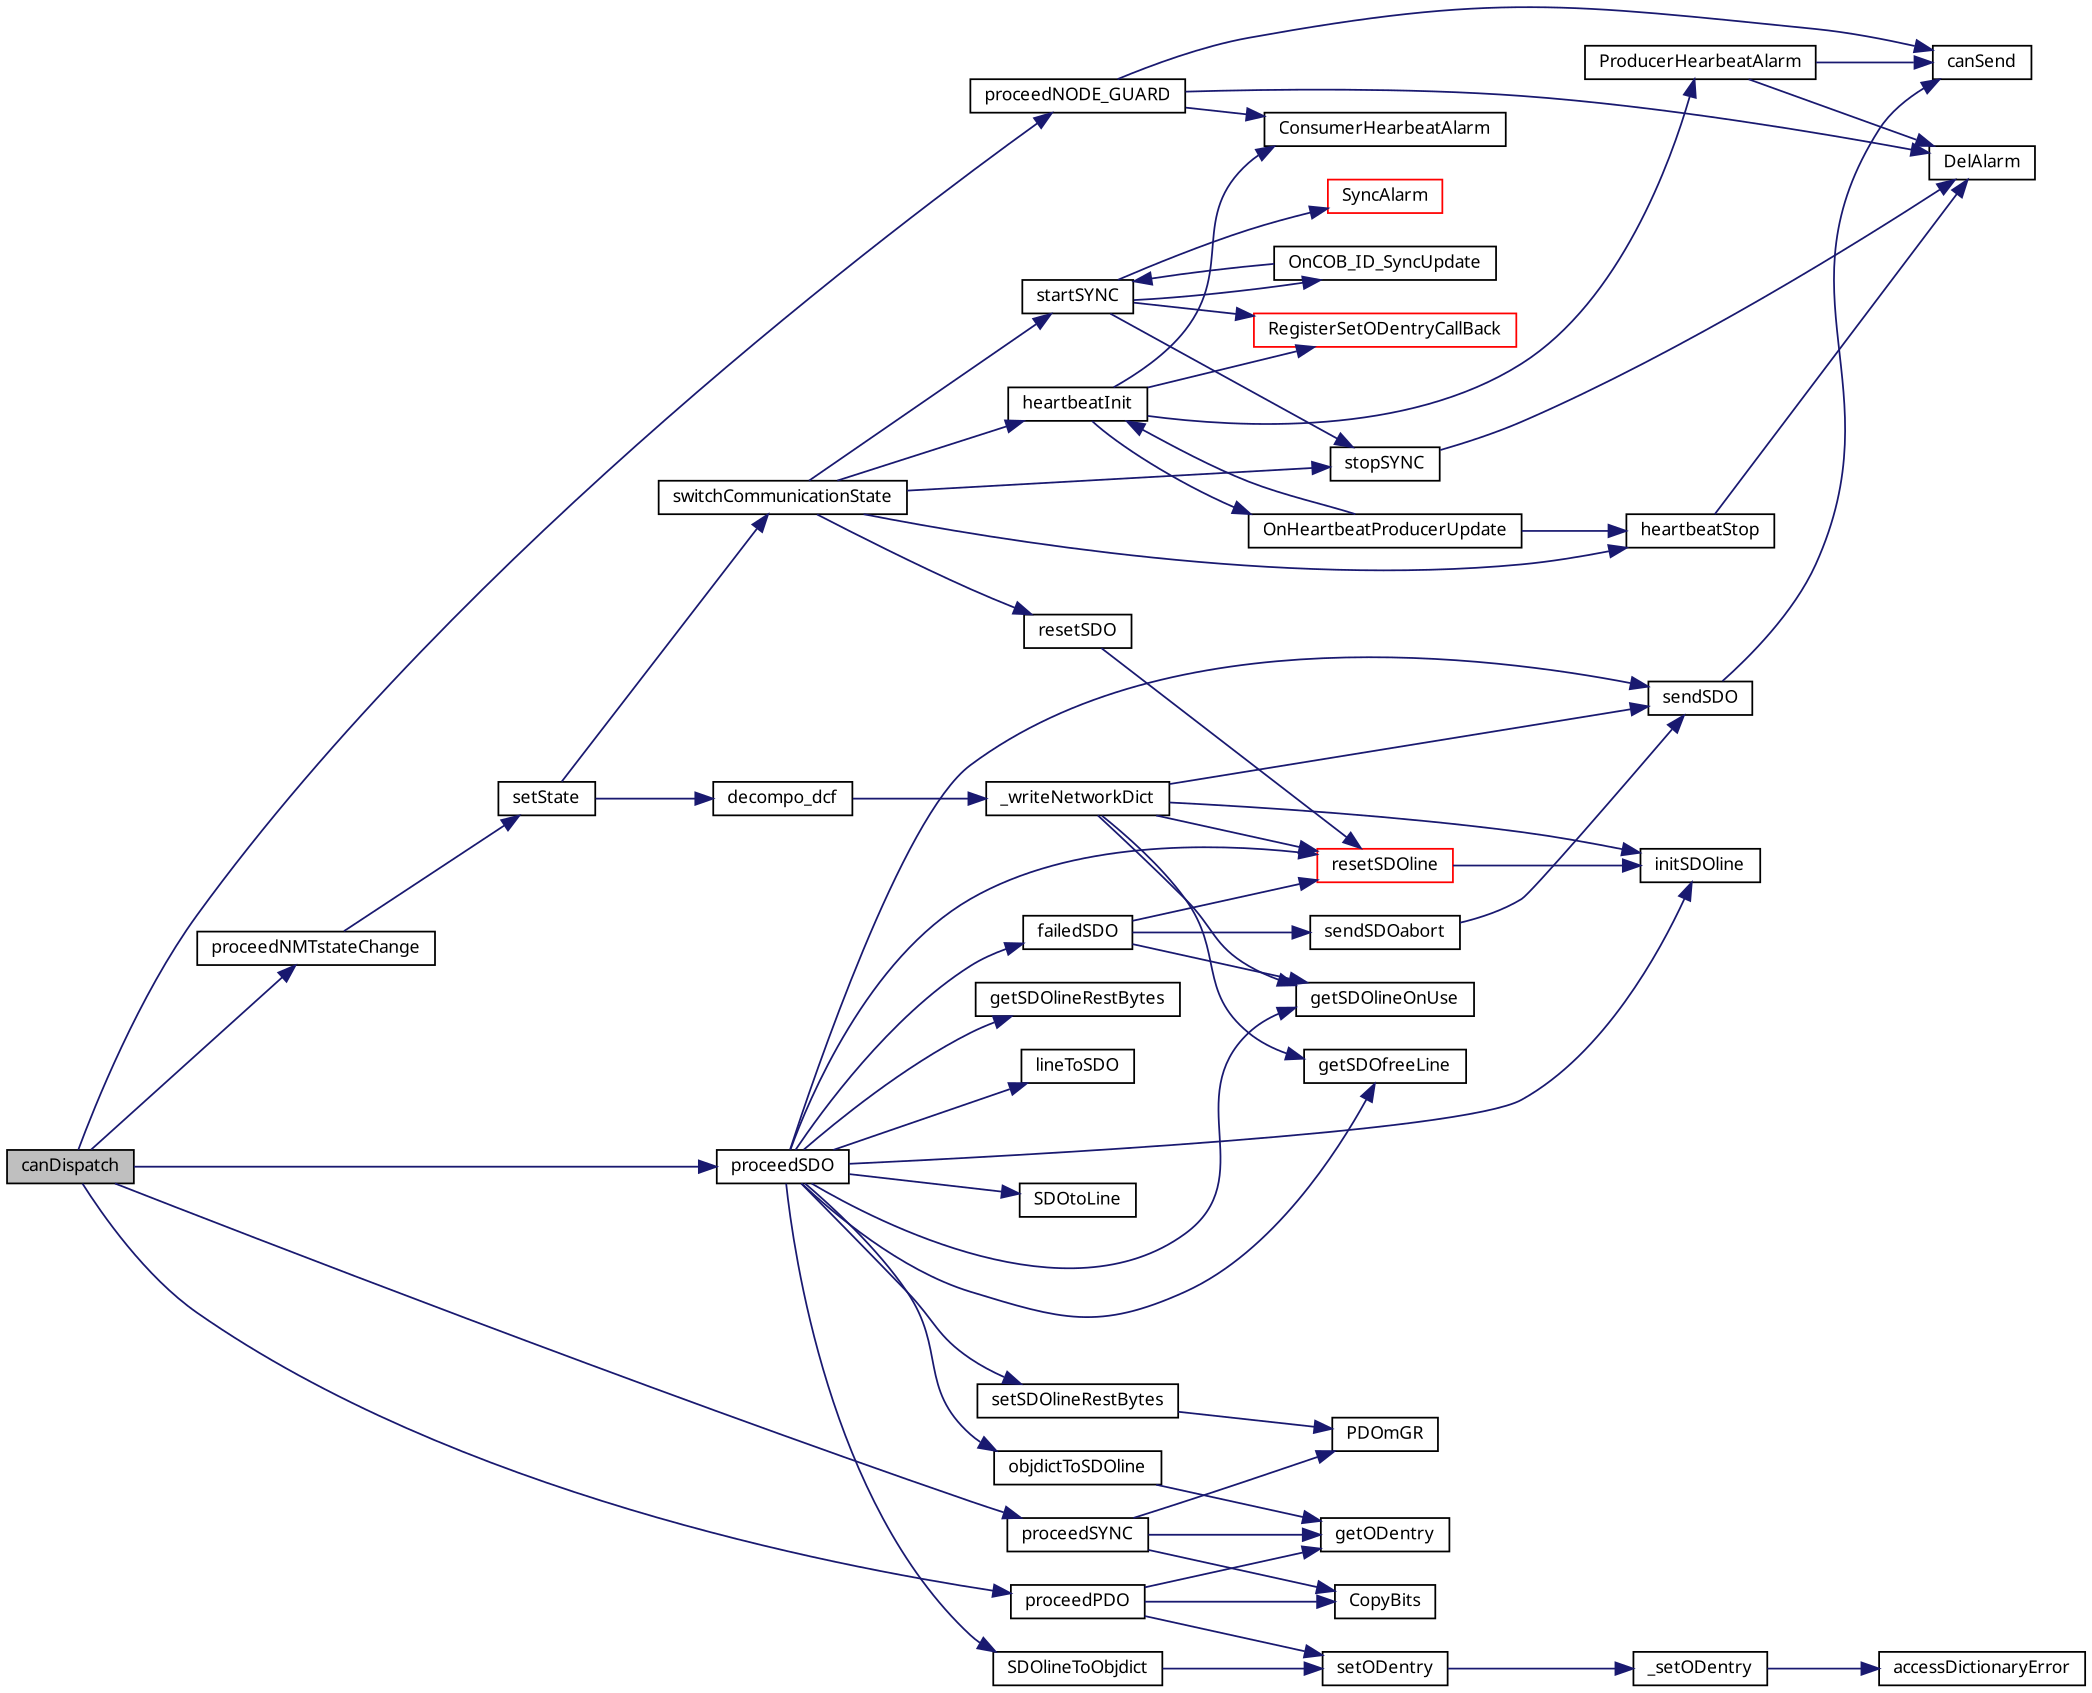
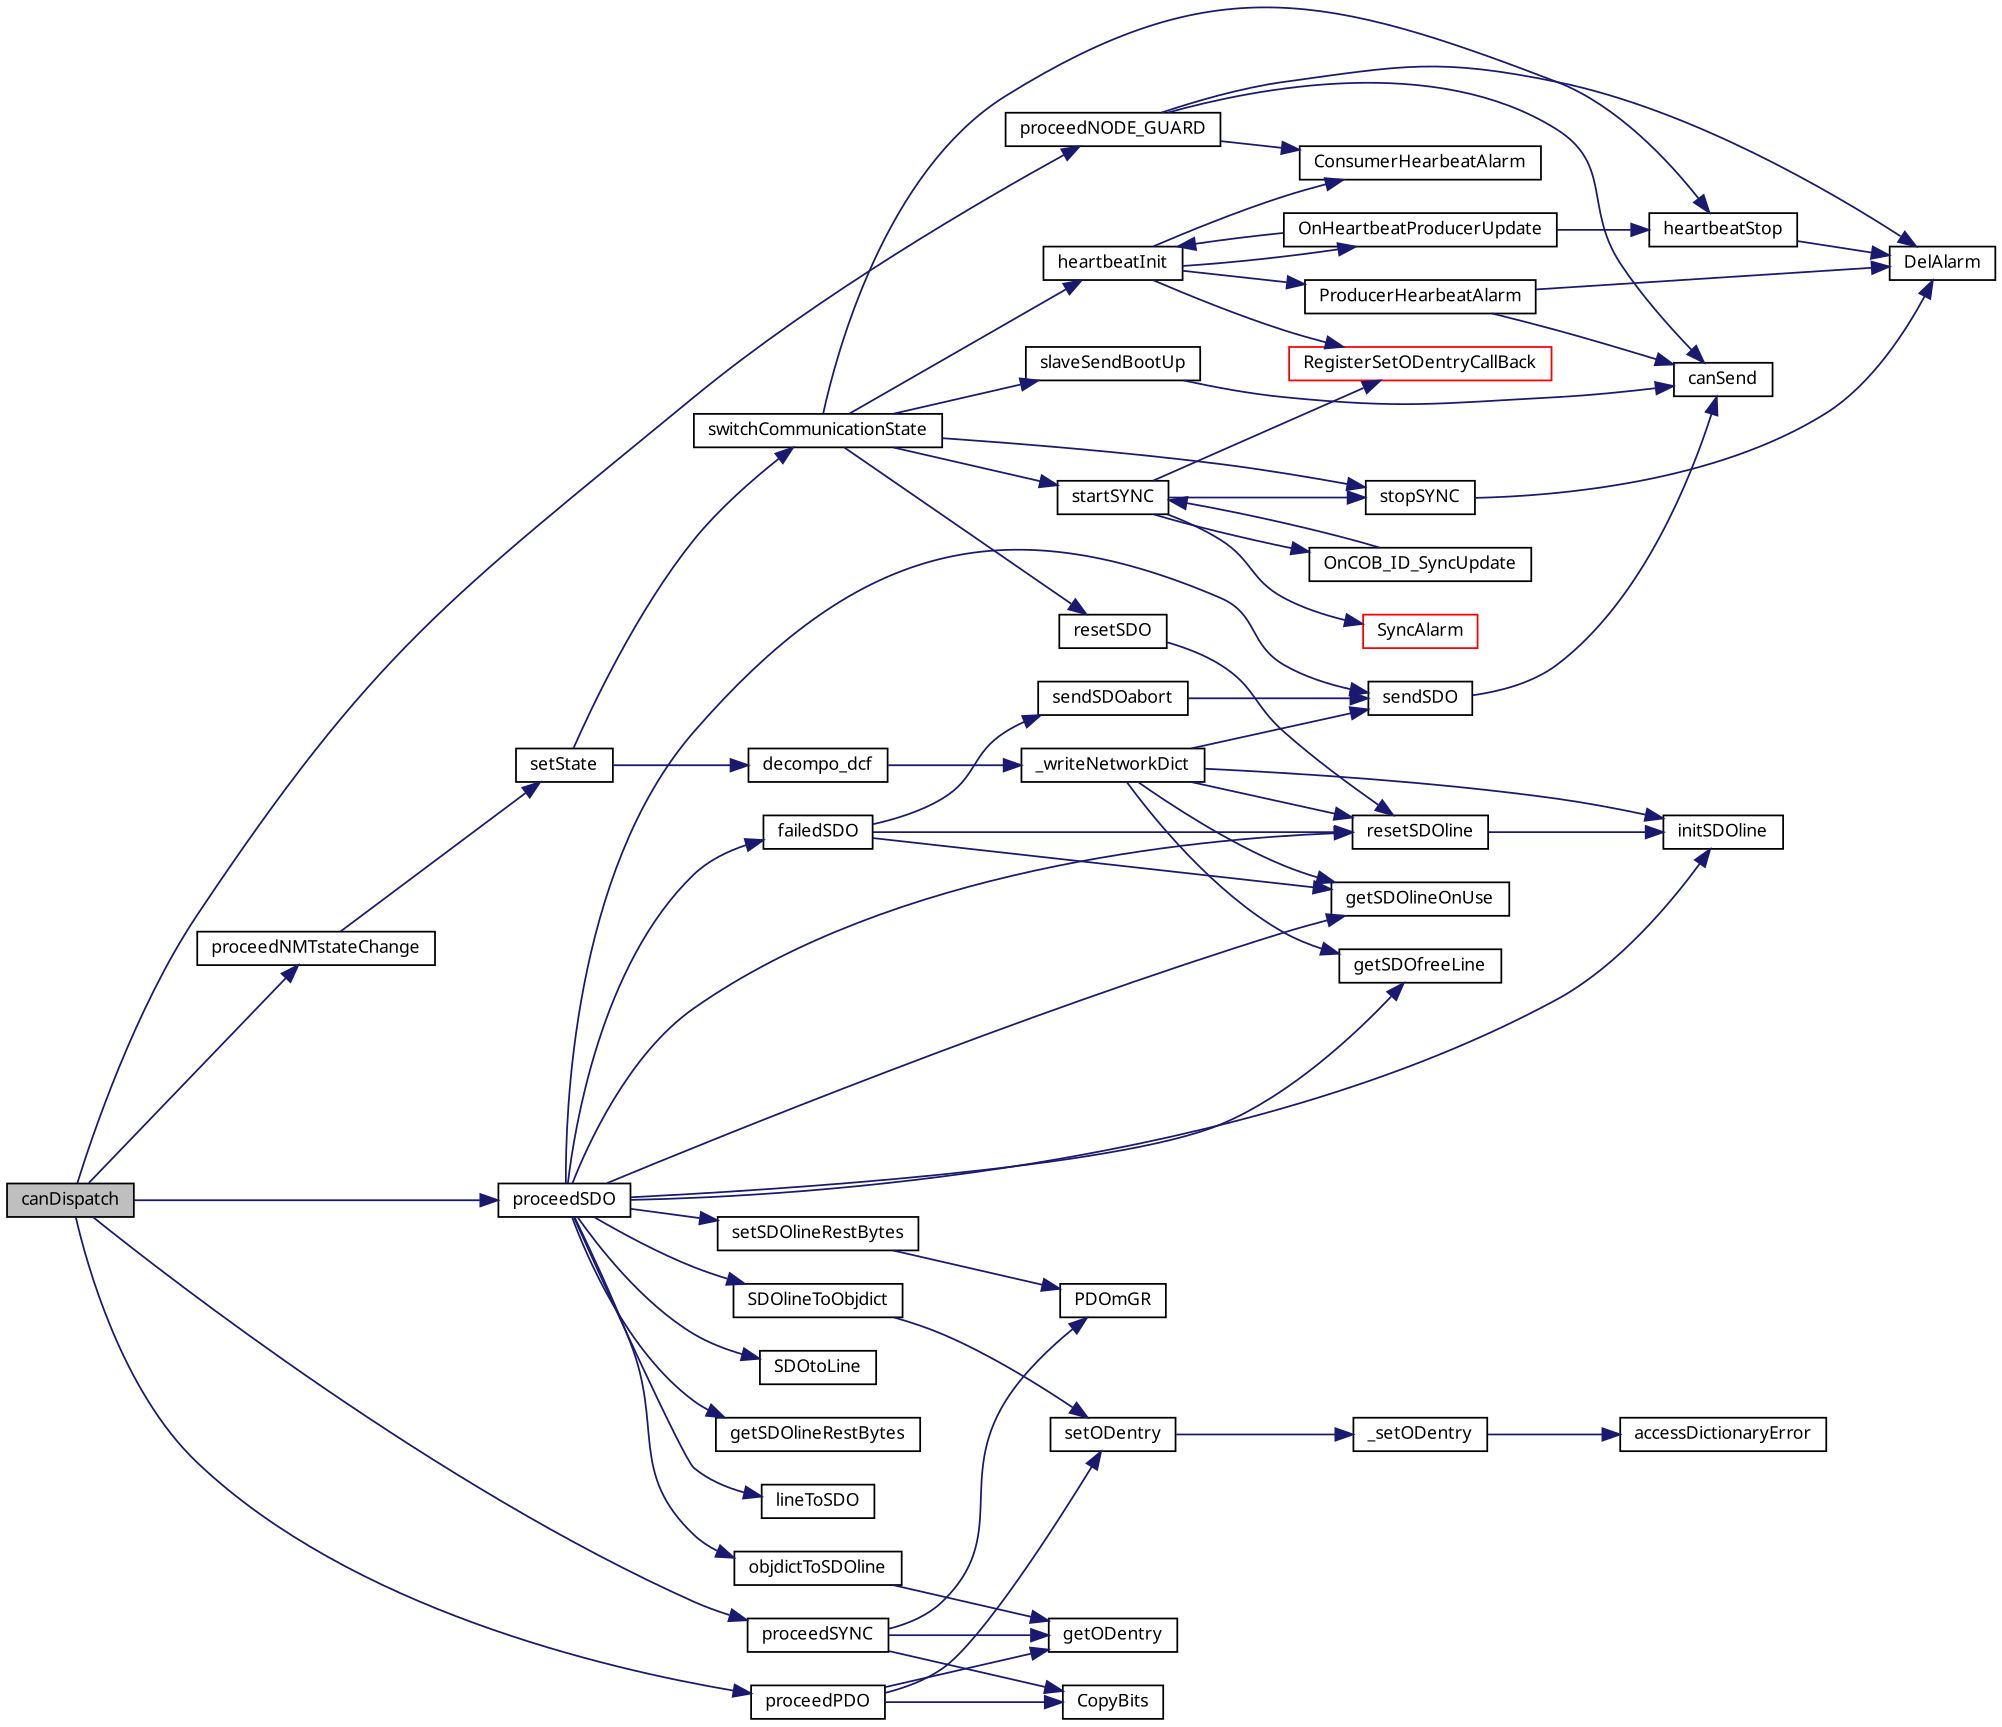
node "slaveSendBootUp": added
node "resetSDOline": color red -> black
